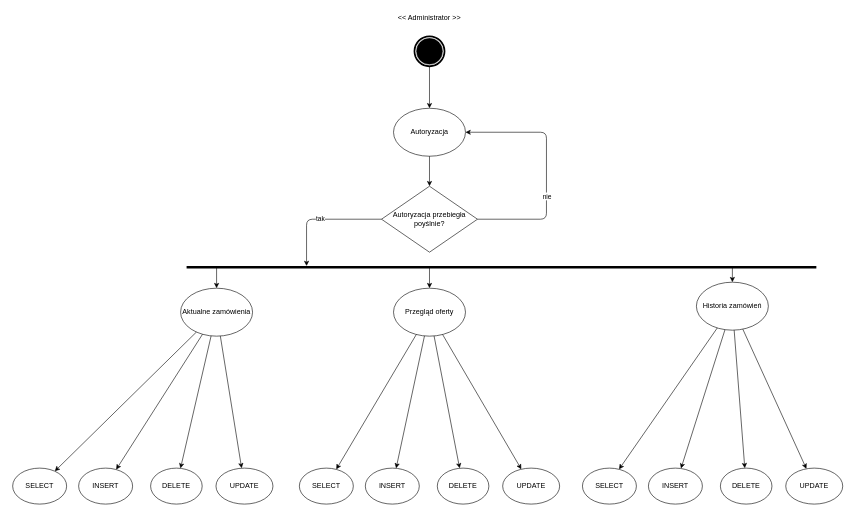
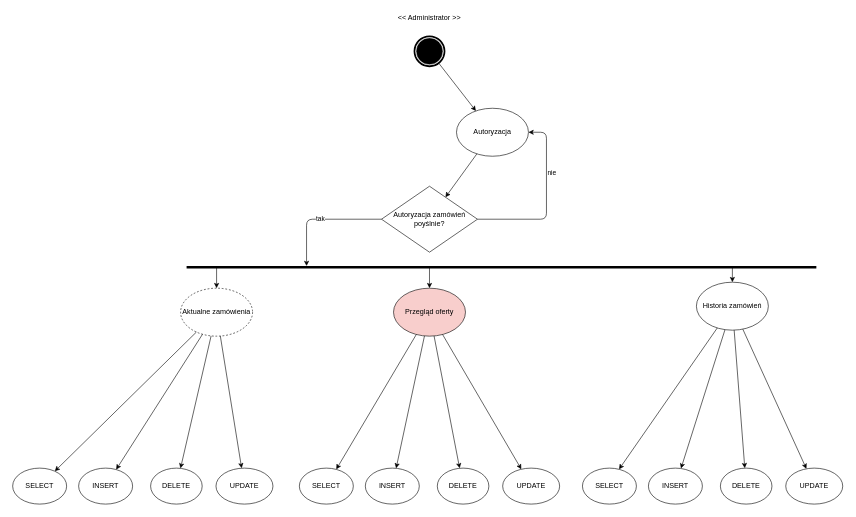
node "Autoryzacja": moved (429, 132) -> (492, 132)
node "Autoryzacja przebiegła poyślnie?": label "Autoryzacja przebiegła poyślnie?" -> "Autoryzacja zamówień poyślnie?"
node "Aktualne zamówienia": style solid -> dashed
node "Przegląd oferty": fillcolor #ffffff -> #f8cecc
